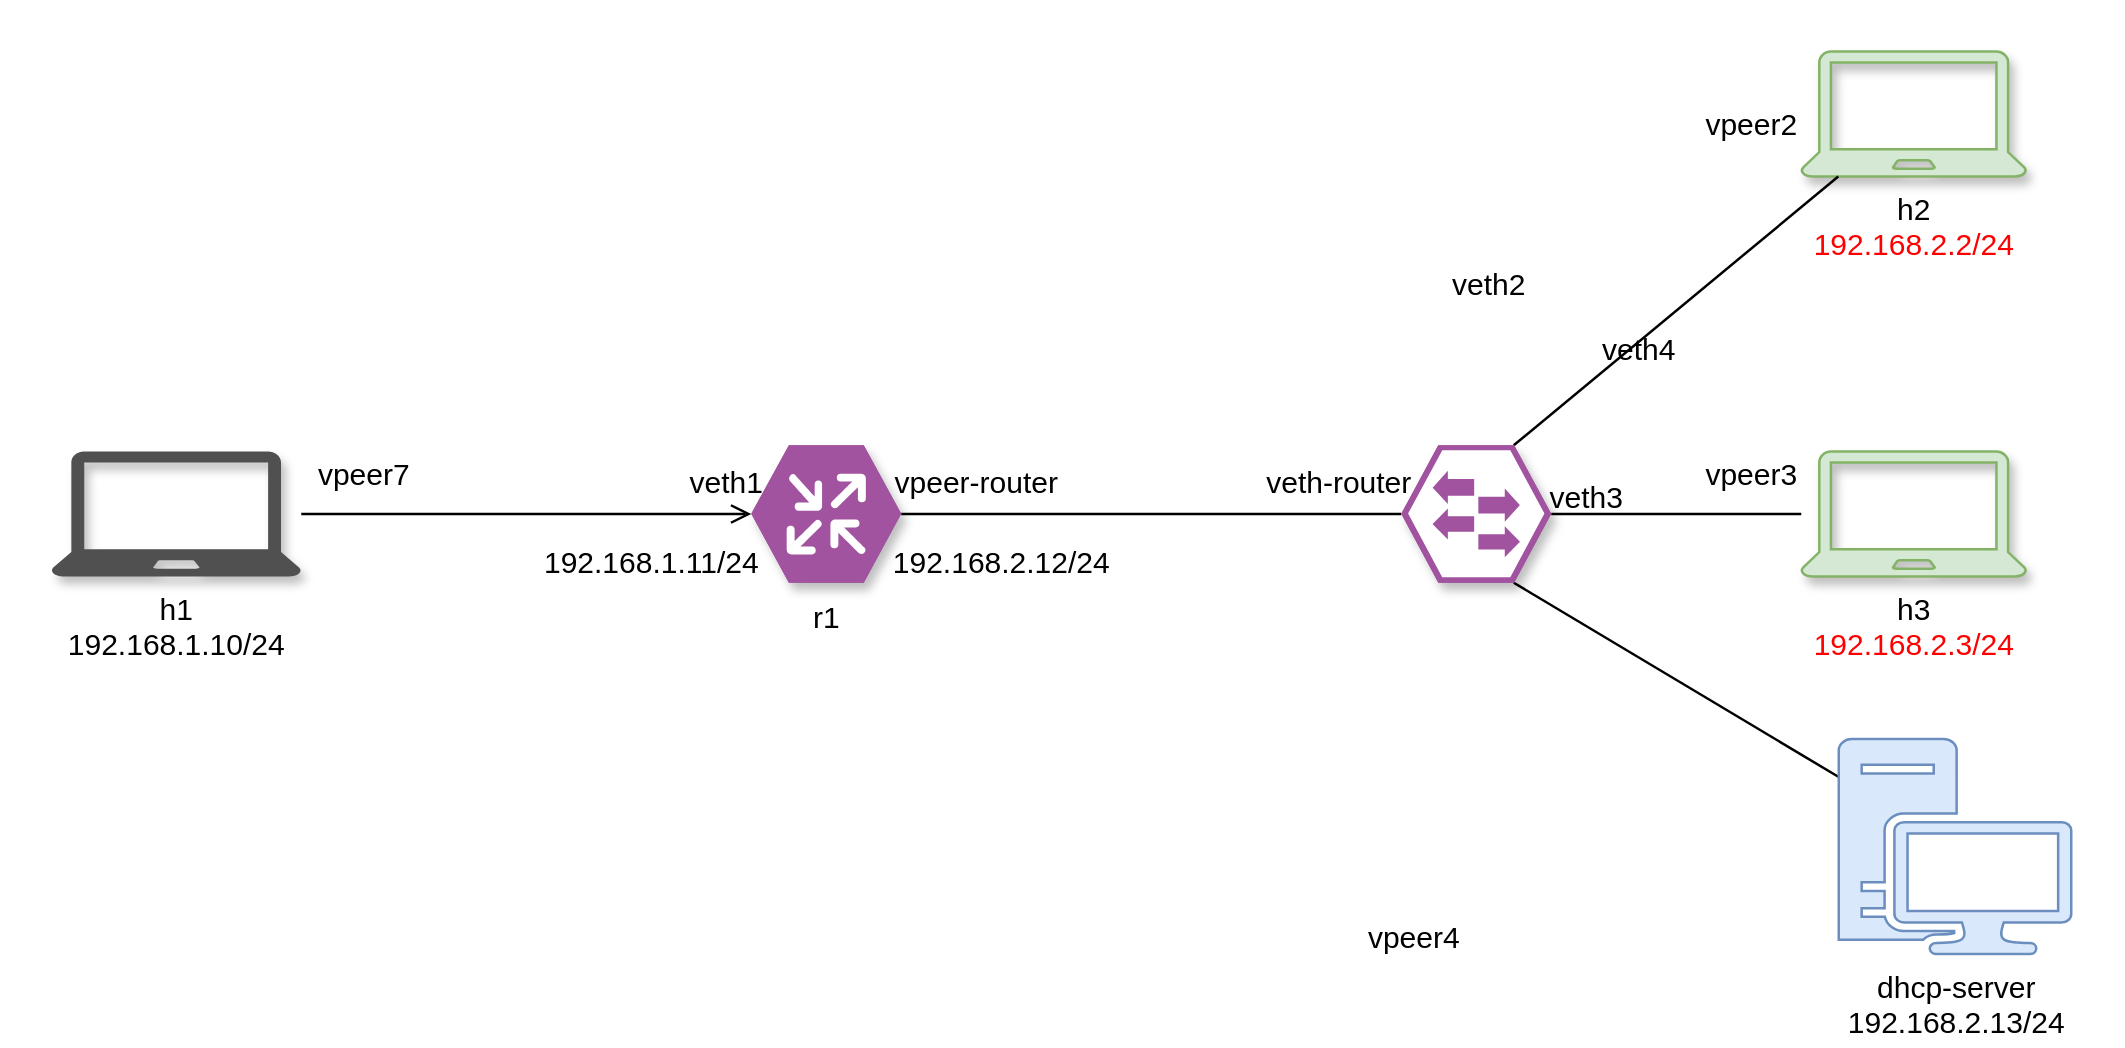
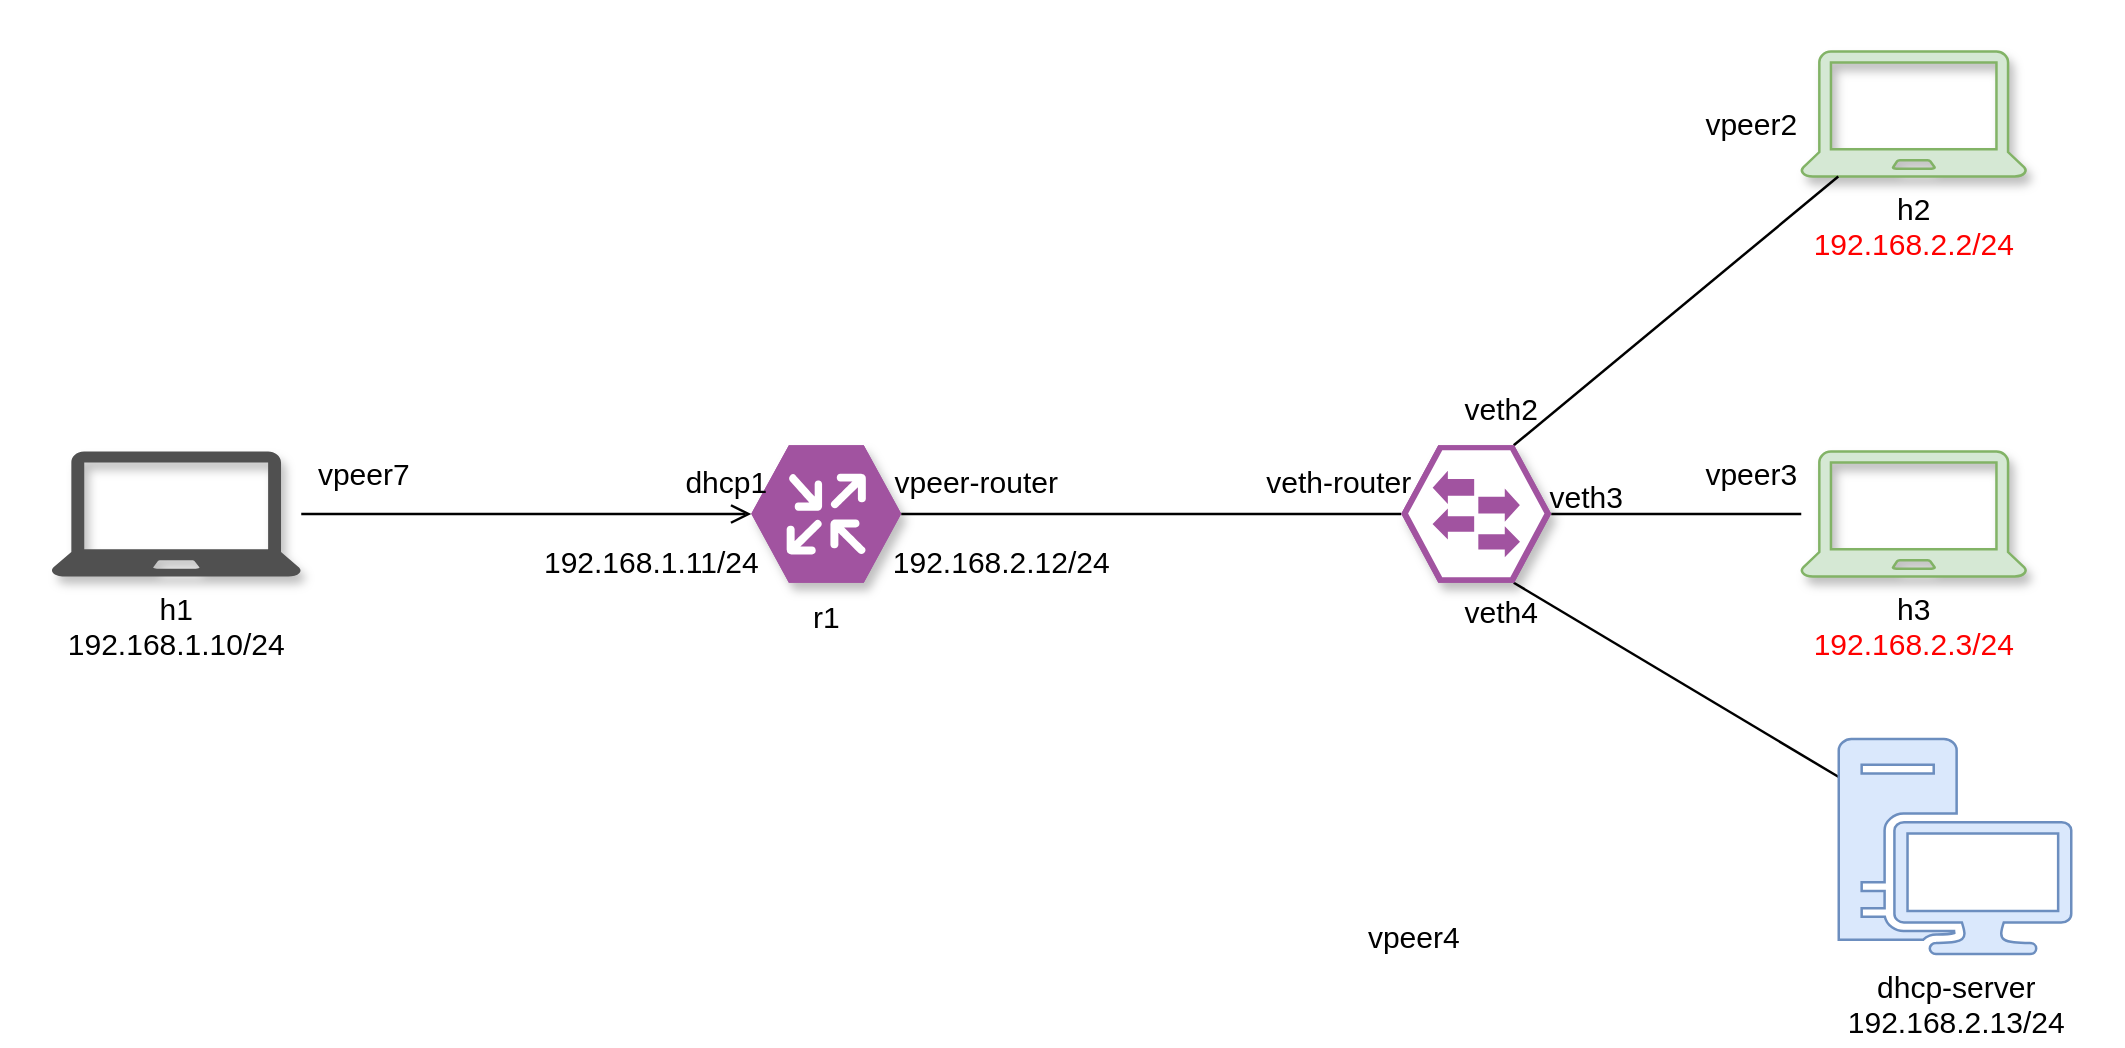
node "veth2": moved (1489, 286) -> (1501, 411)
node "veth4": moved (1639, 351) -> (1501, 614)
node "veth1": label "veth1" -> "dhcp1"
